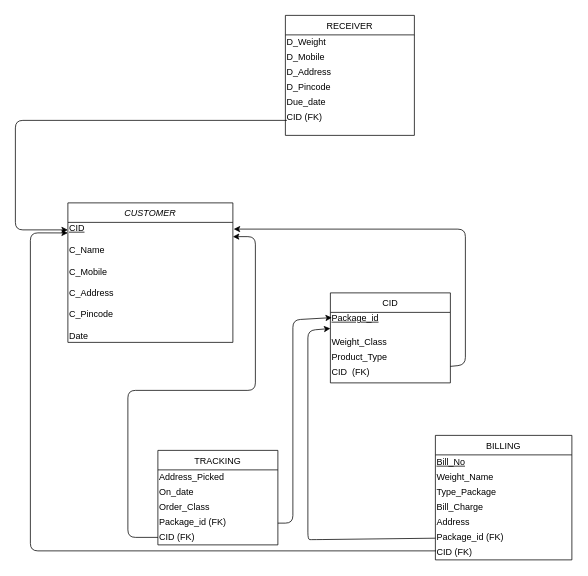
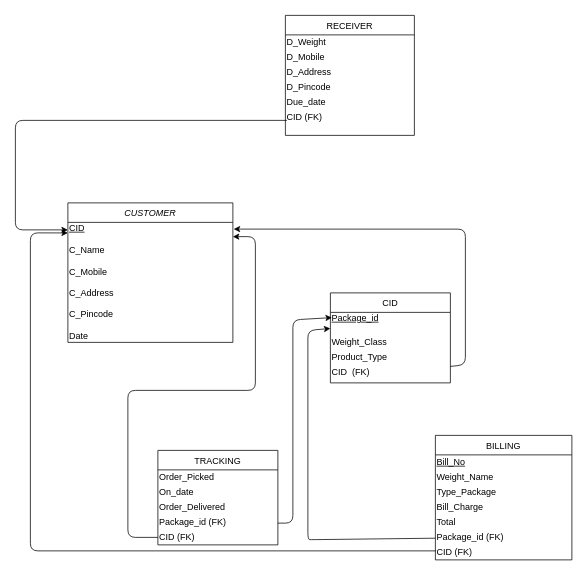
node "Address_Picked": label "Address_Picked" -> "Order_Picked"
node "Order_Class": label "Order_Class" -> "Order_Delivered"
node "Address": label "Address" -> "Total"
